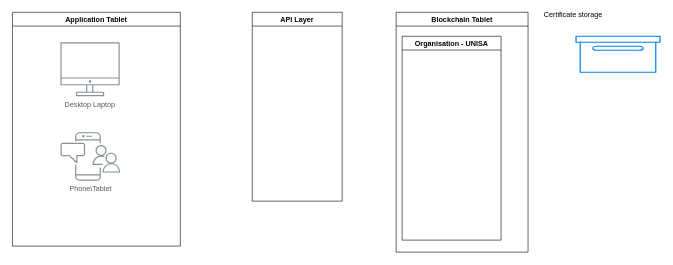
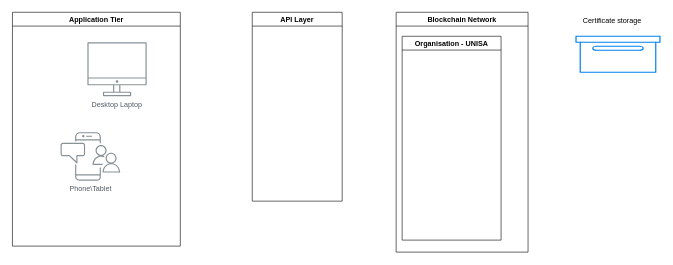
node "Certificate storage": moved (573, 15) -> (612, 21)
node "Application Tablet": label "Application Tablet" -> "Application Tier"
node "Blockchain Tablet": label "Blockchain Tablet" -> "Blockchain Network"
node "Desktop Laptop": moved (90, 69) -> (117, 69)
